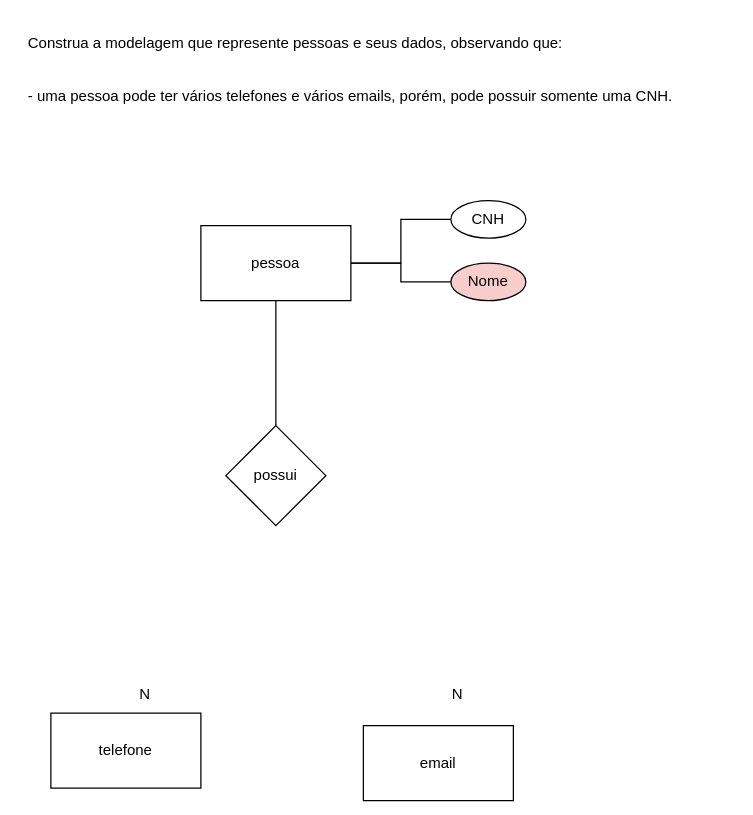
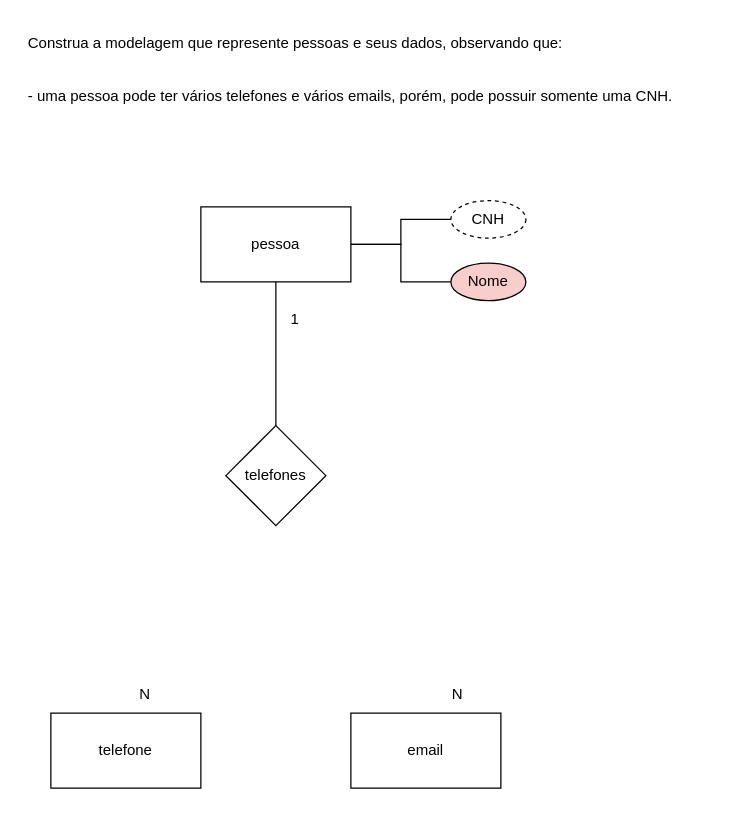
node "CNH": style solid -> dashed
node "pessoa": moved (276, 263) -> (276, 244)
node "1": added
node "possui": label "possui" -> "telefones"
node "email": moved (438, 763) -> (426, 751)
